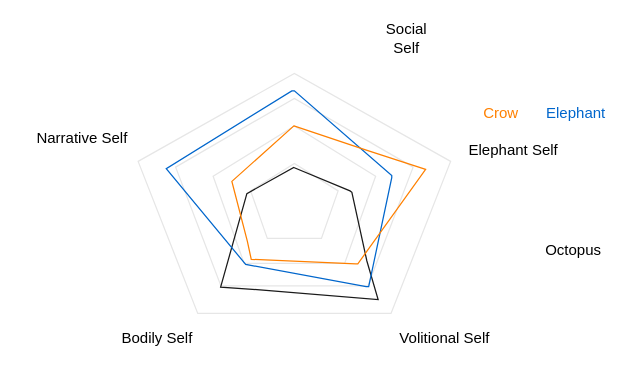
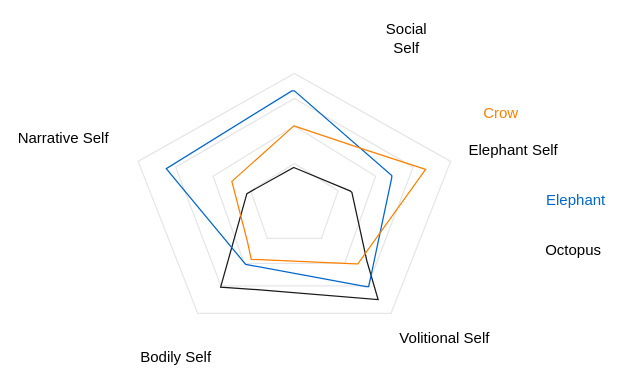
node "Elephant": moved (576, 113) -> (576, 201)
node "Narrative Self": moved (82, 138) -> (63, 138)
node "Bodily Self": moved (157, 338) -> (176, 357)
